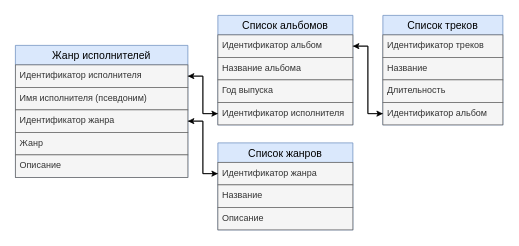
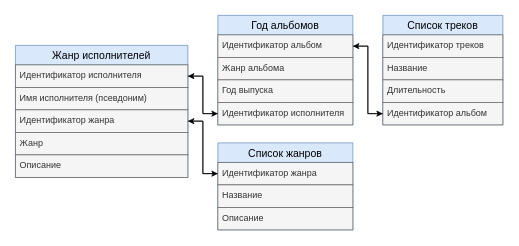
node "Список альбомов": label "Список альбомов" -> "Год альбомов"
node "Название альбома": label "Название альбома" -> "Жанр альбома"
